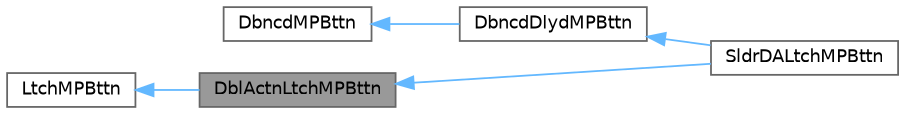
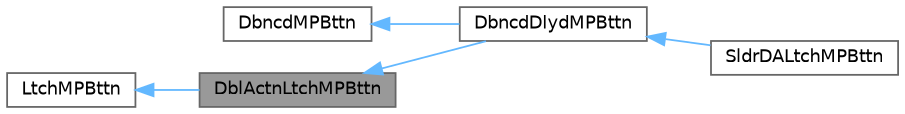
edge "SldrDALtchMPBttn" -> "DblActnLtchMPBttn": now "DbncdDlydMPBttn" -> "DblActnLtchMPBttn"
